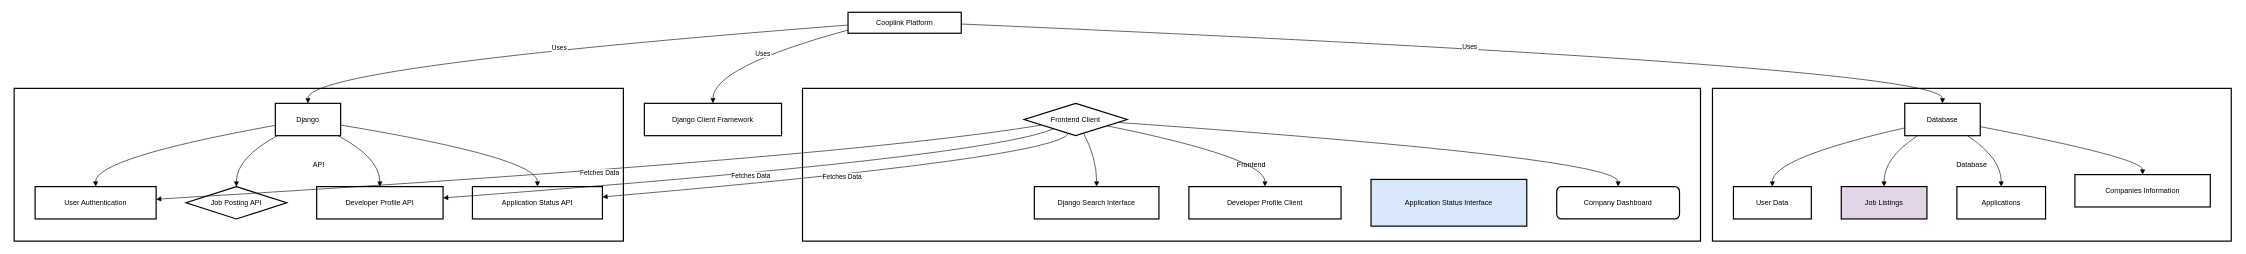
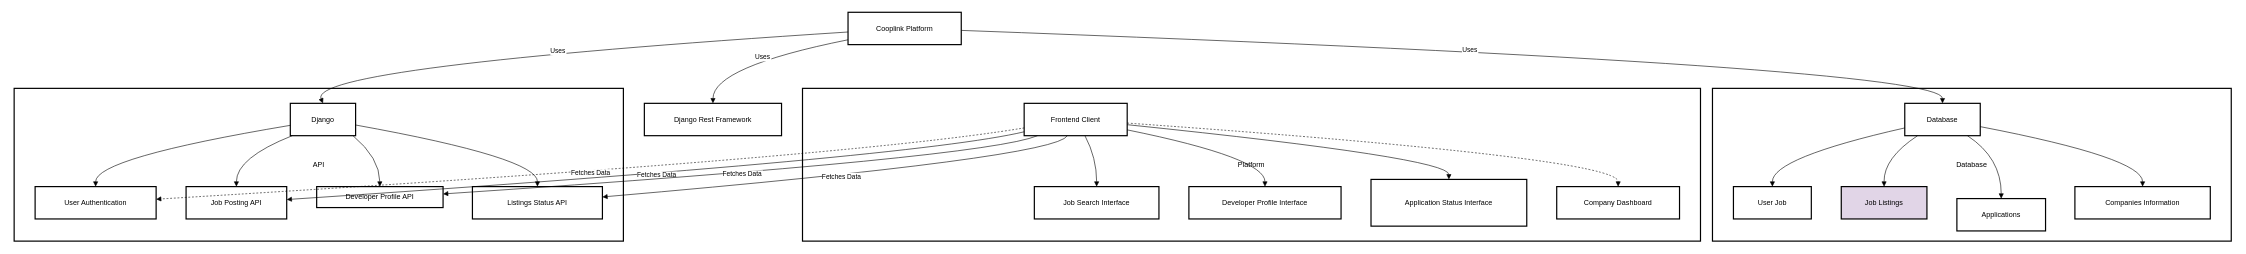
node "Cooplink Platform": size 113x21 -> 113x32
node "Django": moved (307, 120) -> (322, 120)
node "Django Client Framework": label "Django Client Framework" -> "Django Rest Framework"
node "Frontend Client": shape diamond -> rectangle
edge "Frontend Client" -> "Application Status Interface": added
edge "Frontend Client" -> "User Authentication": style solid -> dashed
edge "Frontend Client" -> "Company Dashboard": style solid -> dashed
edge "Frontend Client" -> "Job Posting API": added, label "Fetches Data"
node "Frontend": label "Frontend" -> "Platform"
node "Companies Information": moved (2144, 191) -> (2144, 203)
node "Job Posting API": shape diamond -> rectangle
node "Developer Profile API": size 127x32 -> 127x21
node "Application Status API": label "Application Status API" -> "Listings Status API"
node "Django Search Interface": label "Django Search Interface" -> "Job Search Interface"
node "Developer Profile Client": label "Developer Profile Client" -> "Developer Profile Interface"
node "Application Status Interface": fillcolor #dae8fc -> #ffffff
node "Company Dashboard": shape rounded rectangle -> rectangle
node "User Data": label "User Data" -> "User Job"
node "Applications": moved (2003, 203) -> (2003, 215)
